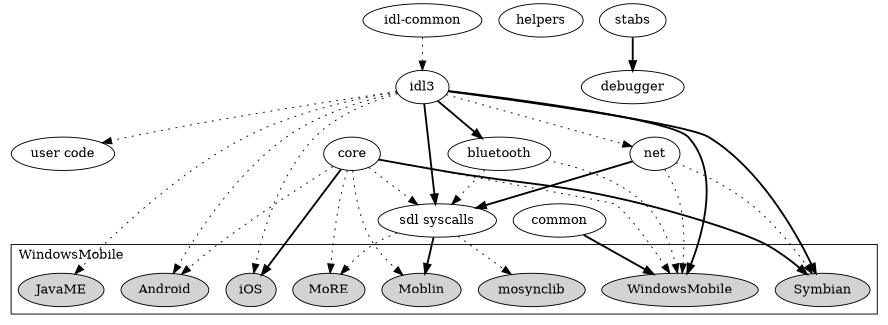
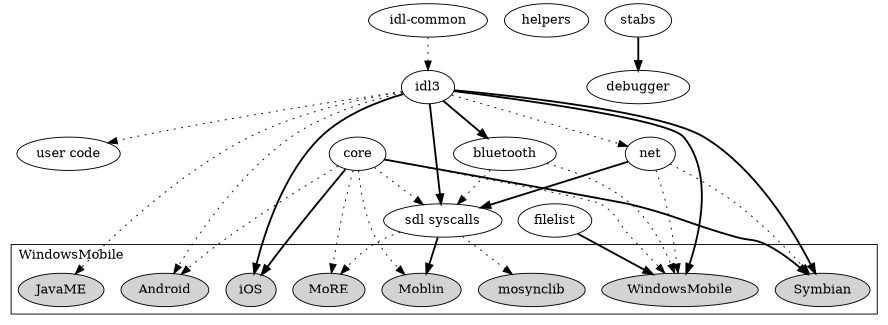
edge "idl3" -> "iOS": style dotted -> bold
node "common": label "common" -> "filelist"
